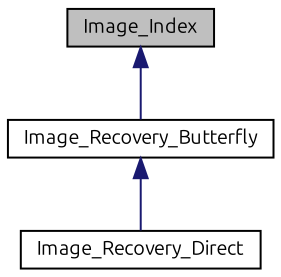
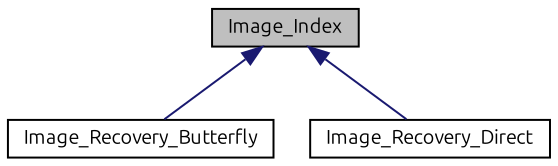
edge "Image_Recovery_Direct" -> "Image_Recovery_Butterfly": now "Image_Recovery_Direct" -> "Image_Index"
